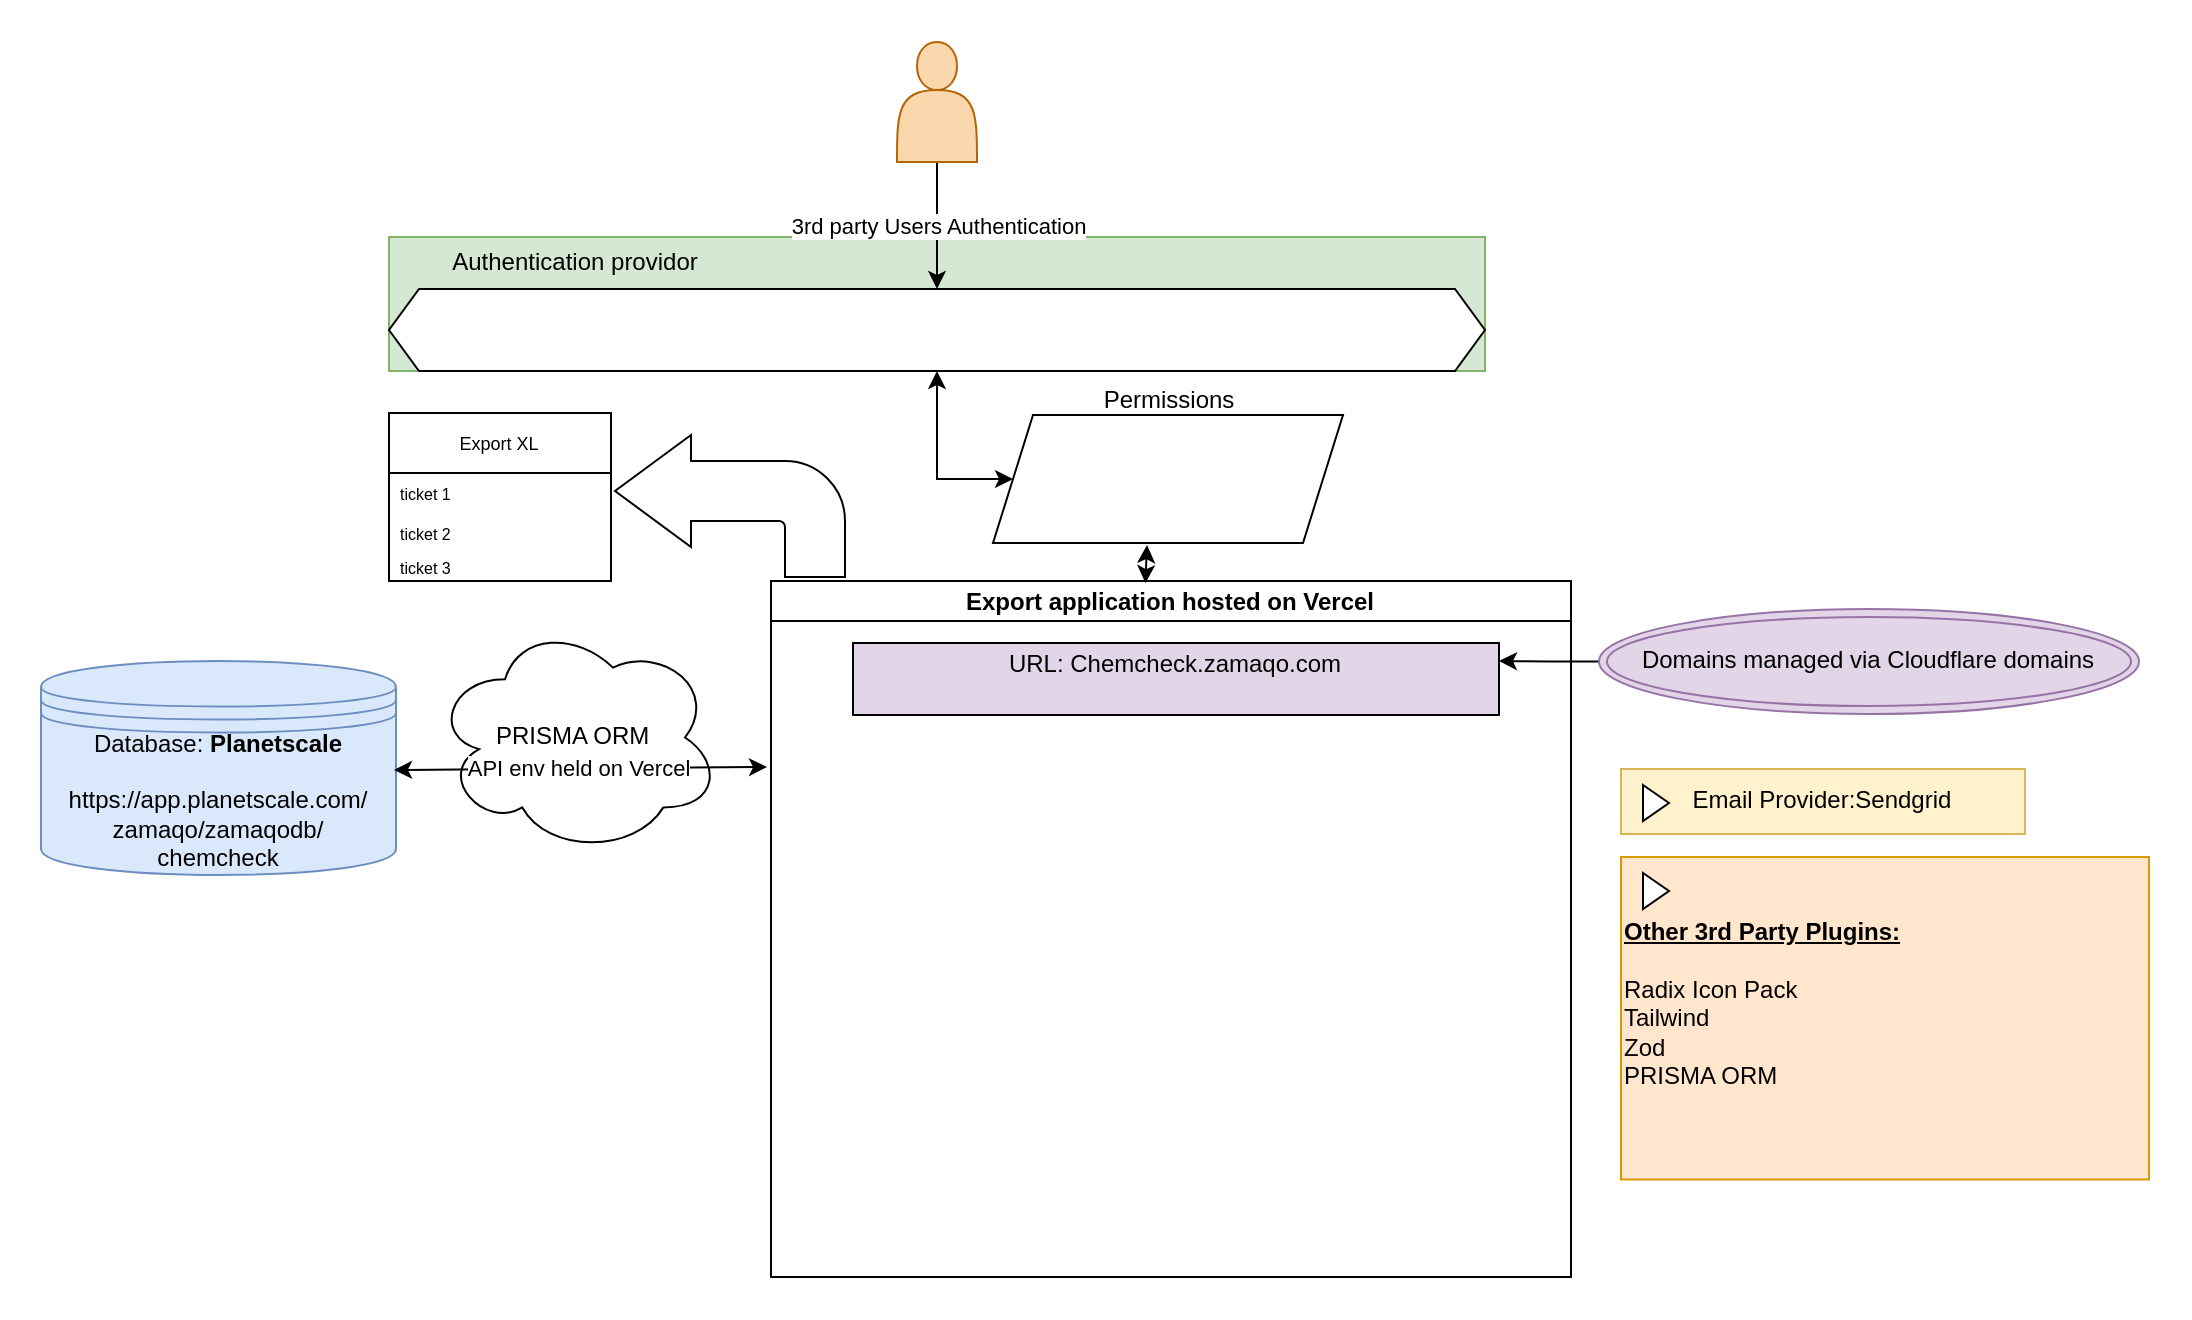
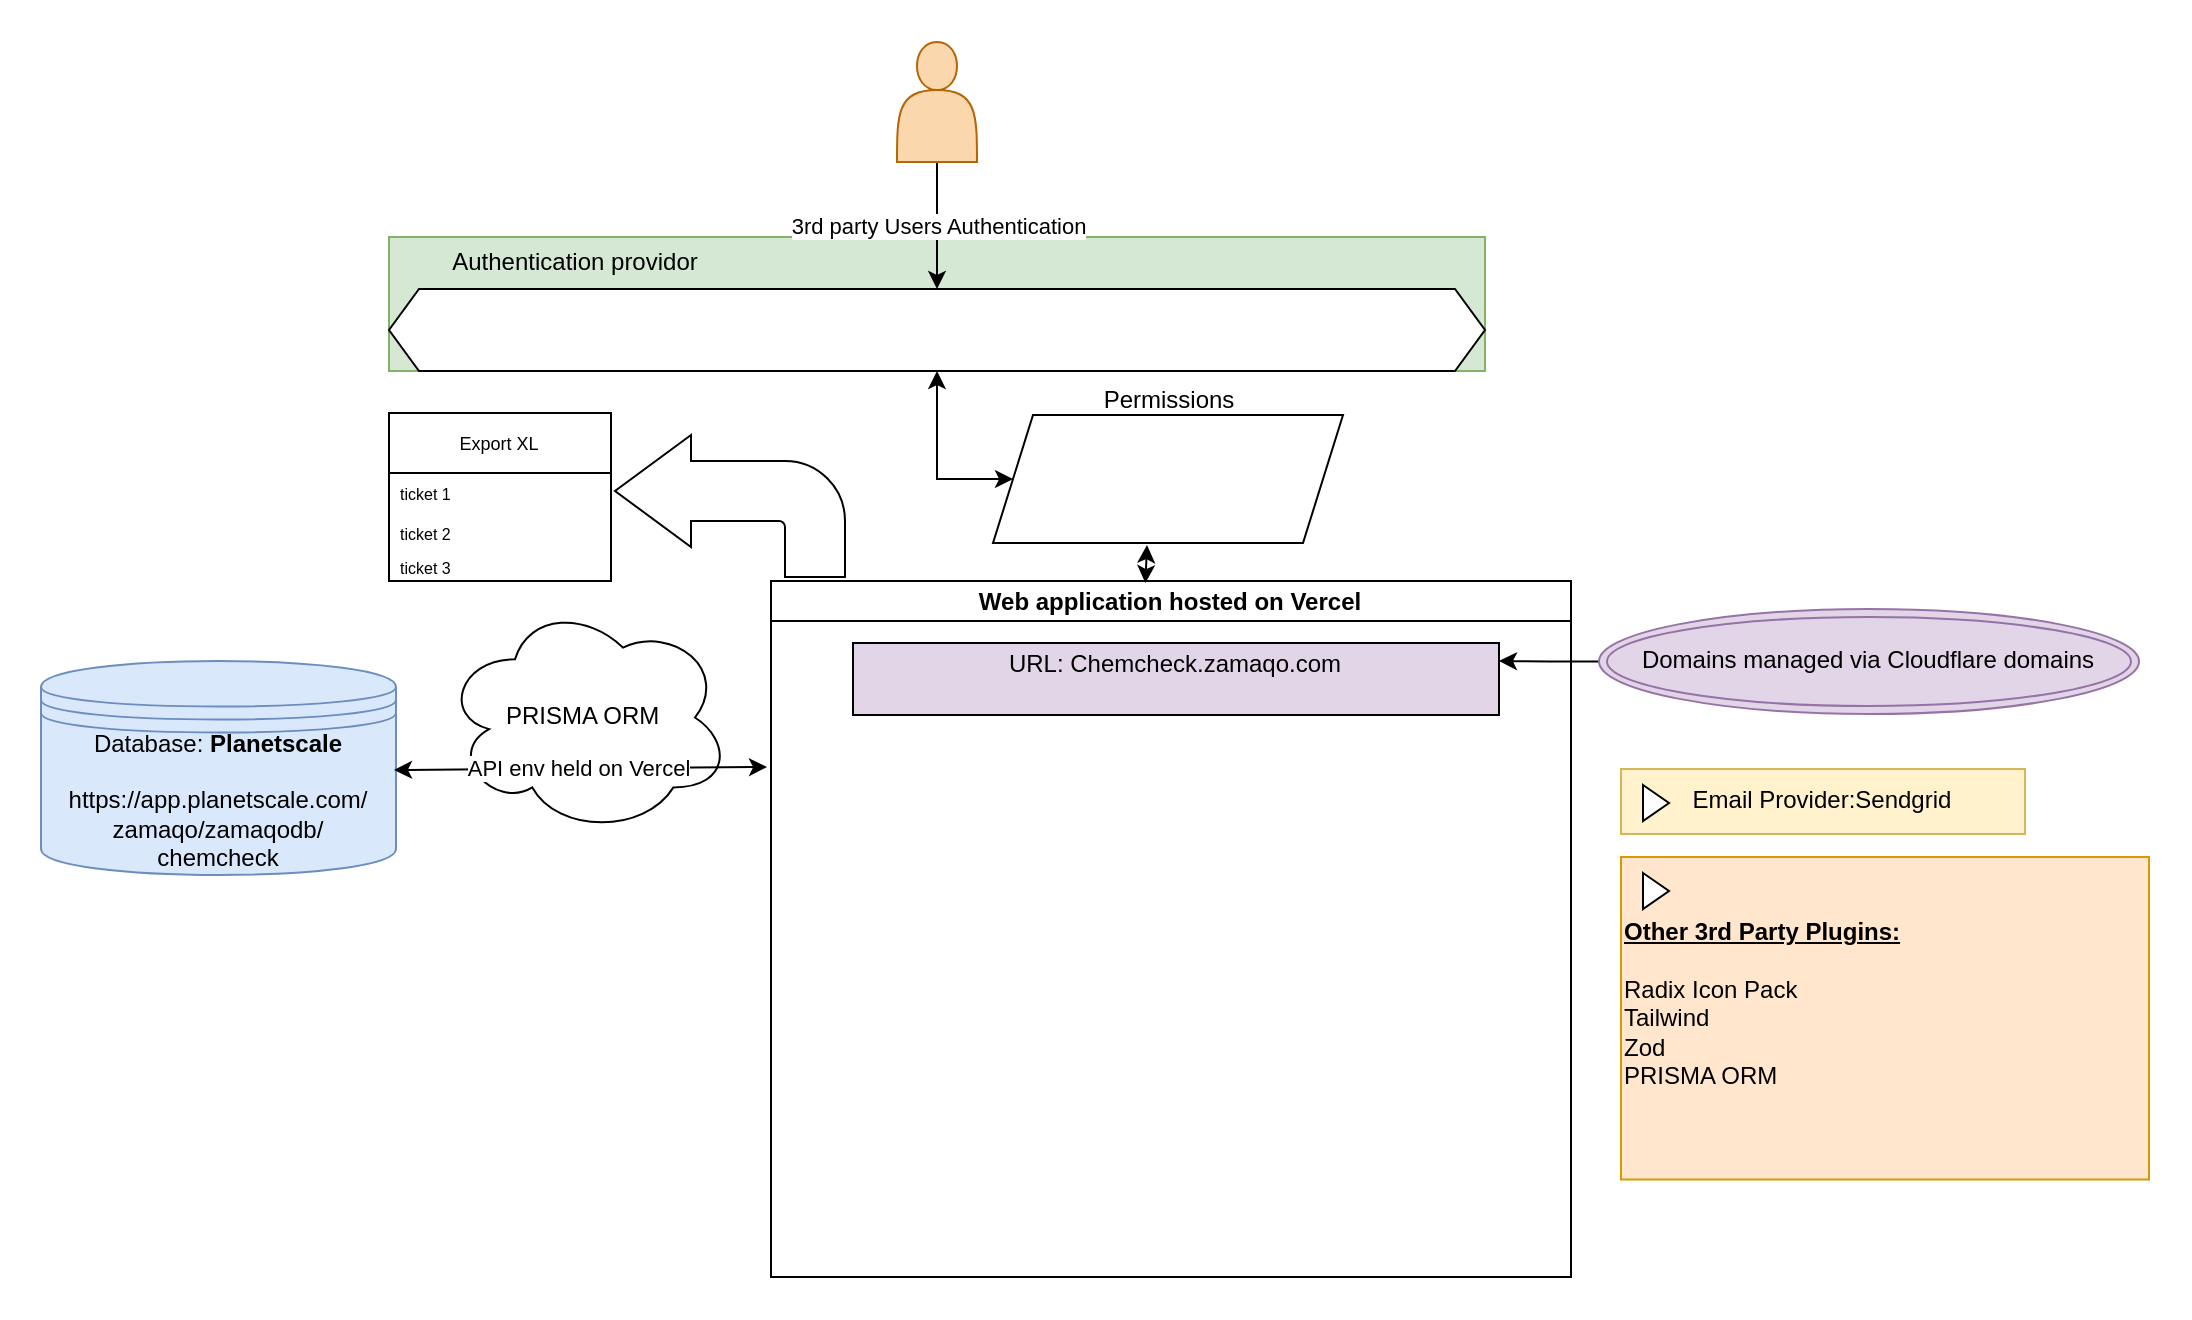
node "Export application hosted on Vercel": label "Export application hosted on Vercel" -> "Web application hosted on Vercel"
node "PRISMA ORM": moved (577, 738) -> (587, 718)
